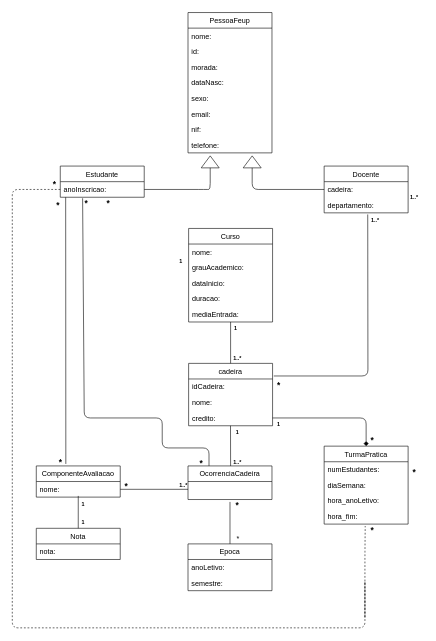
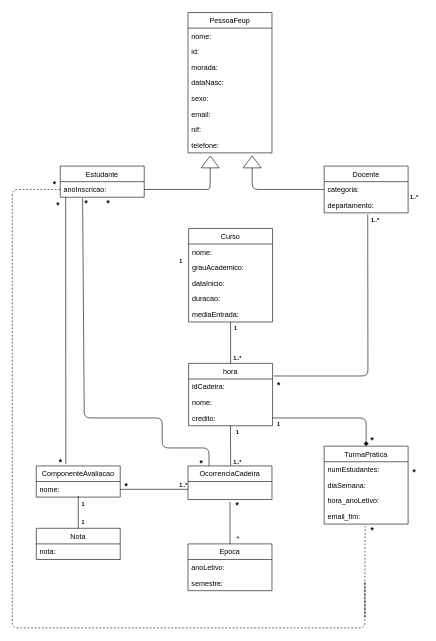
node "cadeira:": label "cadeira:" -> "categoria:"
node "cadeira": label "cadeira" -> "hora"
node "hora_fim:": label "hora_fim:" -> "email_fim:"
